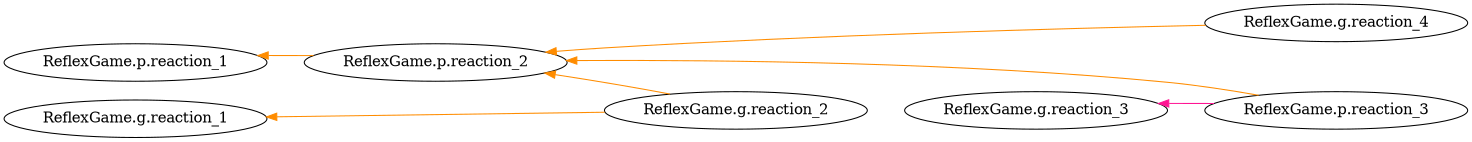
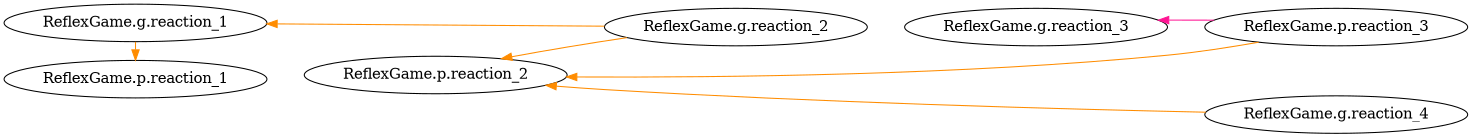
edge "ReflexGame.p.reaction_2" -> "ReflexGame.p.reaction_1": now "ReflexGame.g.reaction_1" -> "ReflexGame.p.reaction_1"
